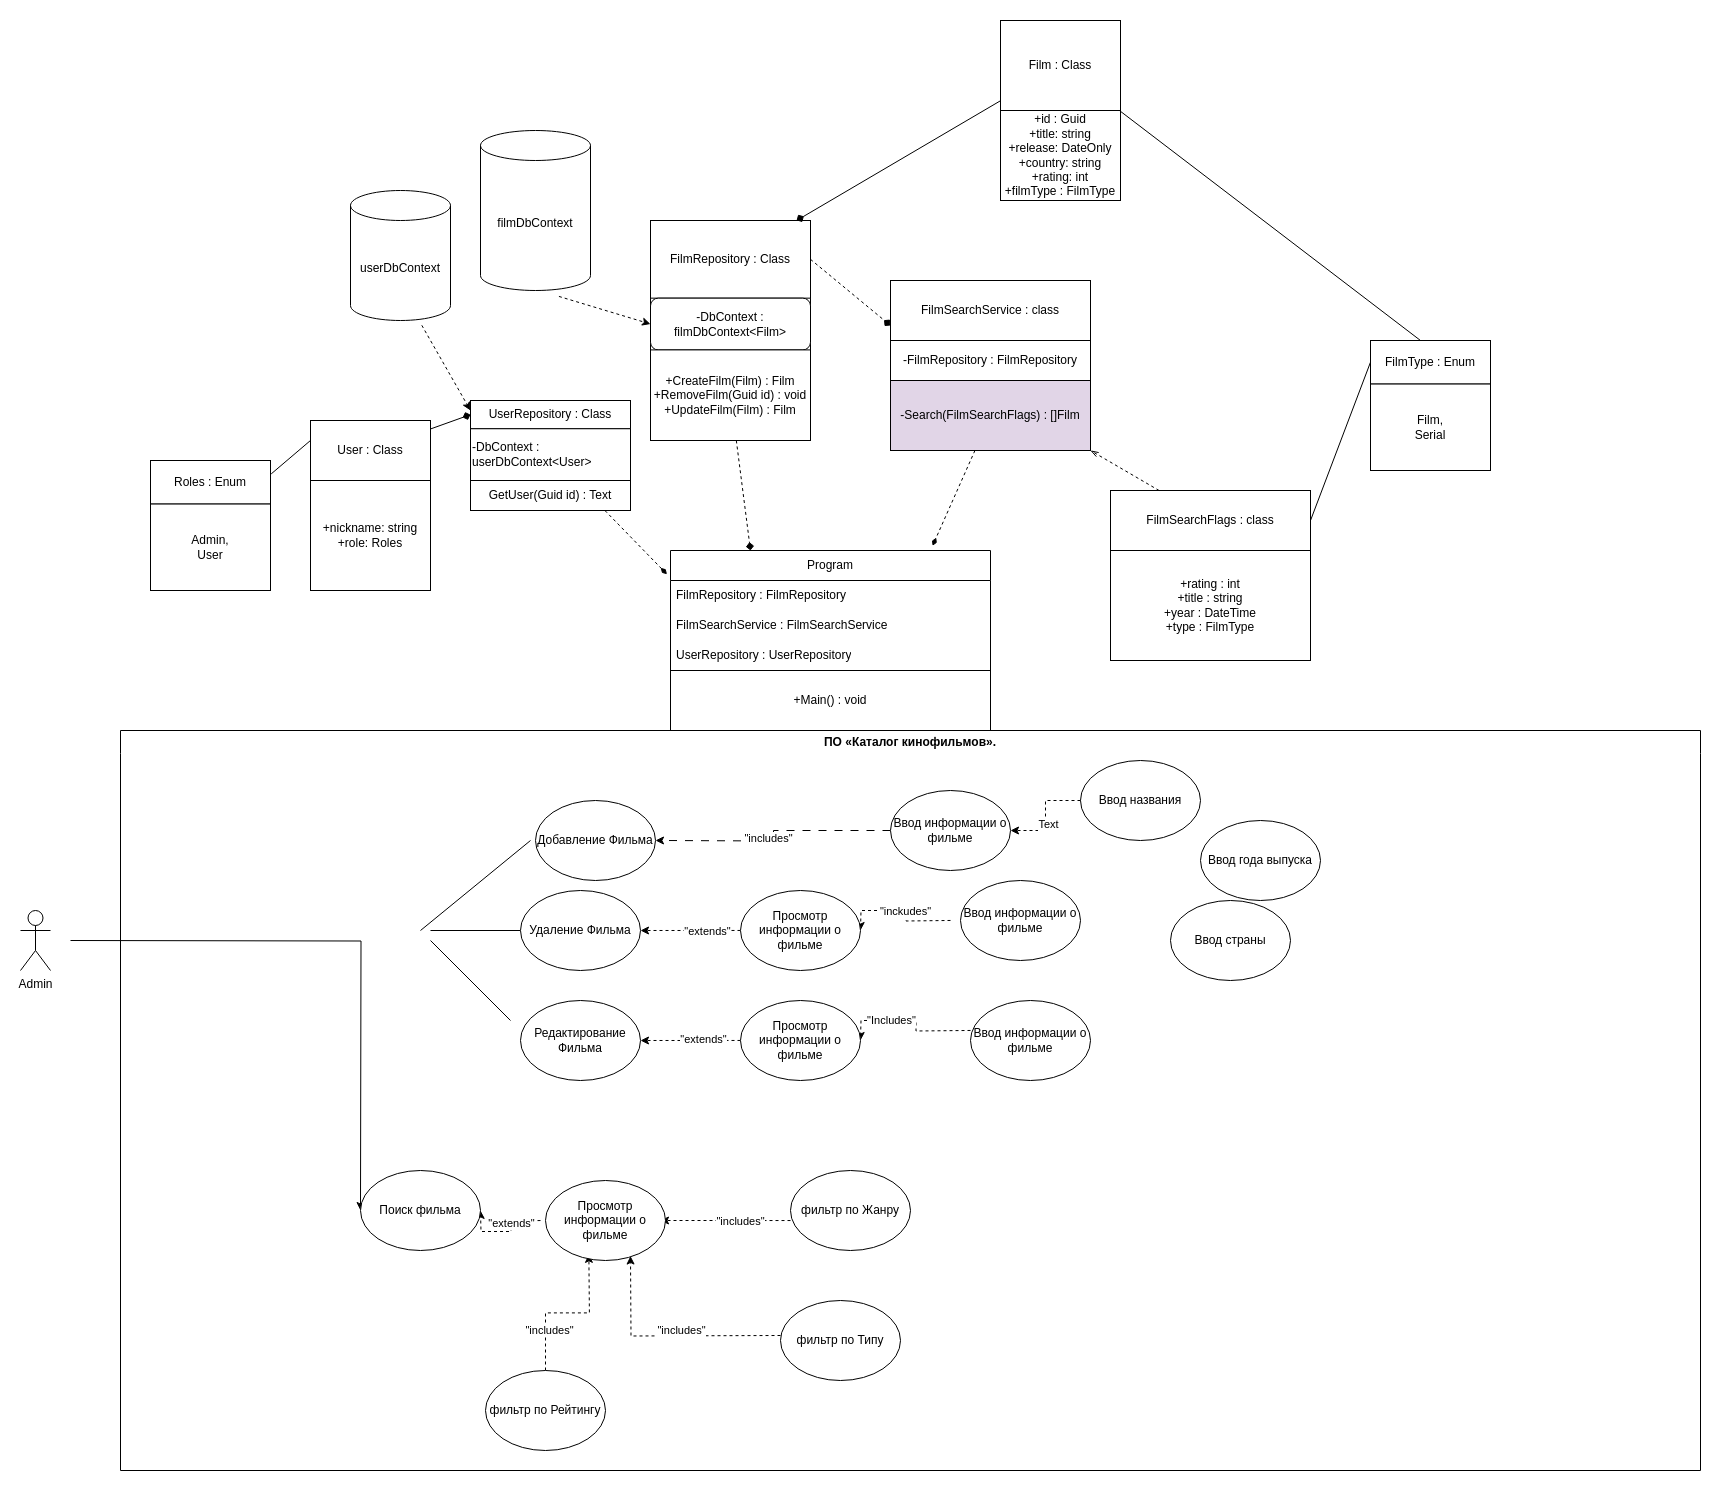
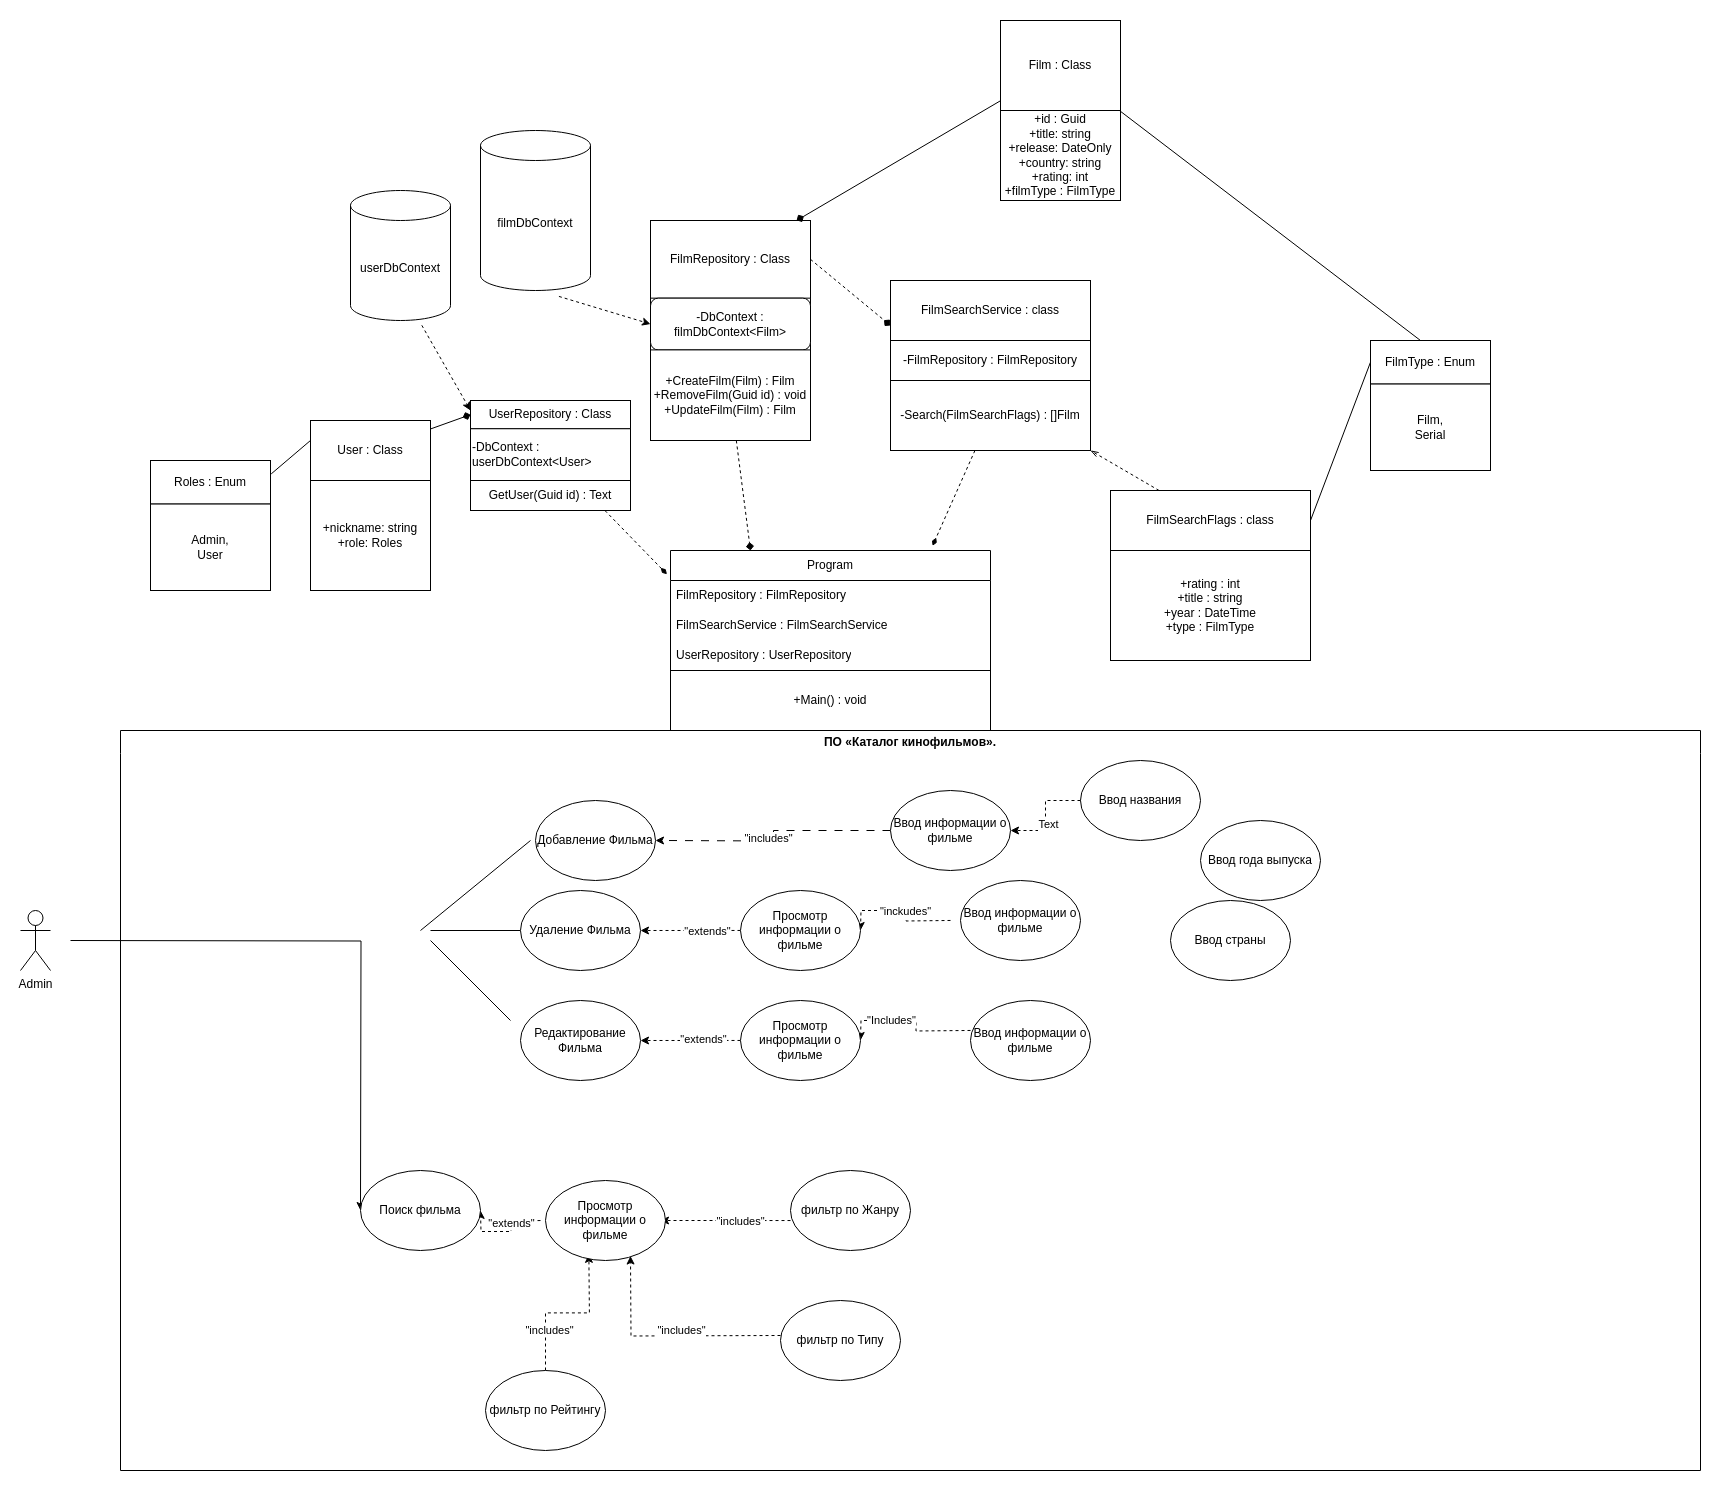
node "-Search(FilmSearchFlags) : []Film": fillcolor #e1d5e7 -> #ffffff
